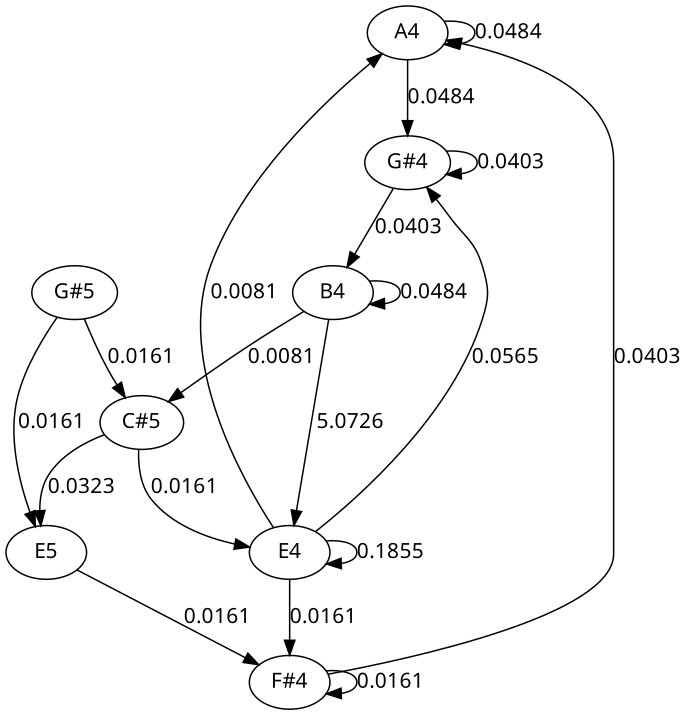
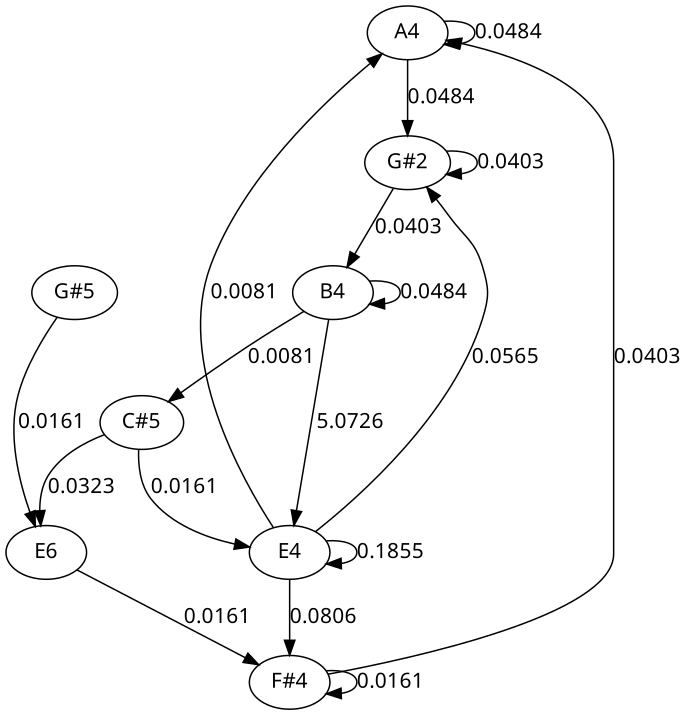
node "G#4": label "G#4" -> "G#2"
edge "G#5" -- "C#5": removed, label "0.0161"
node "E5": label "E5" -> "E6"
edge "E4" -- "F#4": label "0.0161" -> "0.0806"
